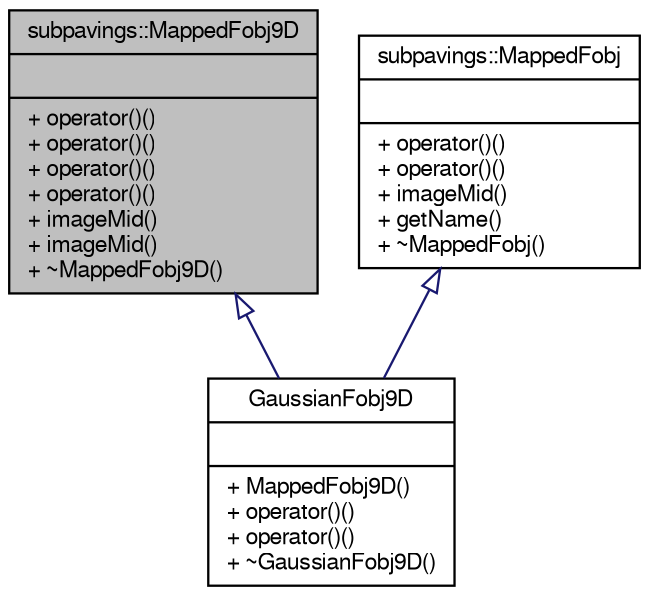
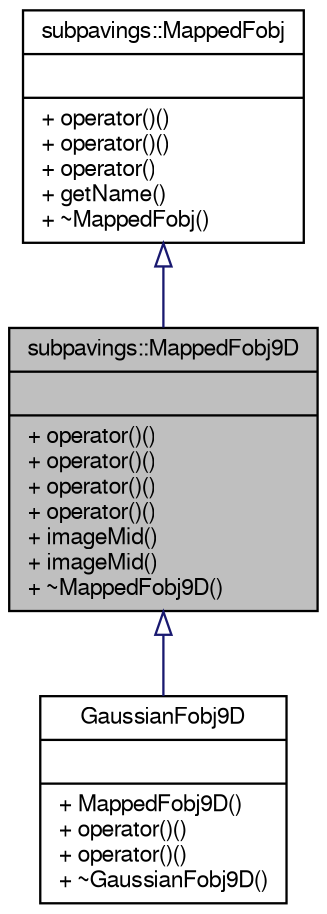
node "subpavings::MappedFobj": text "+ imageMid()" -> "+ operator()"
edge "GaussianFobj9D" -> "subpavings::MappedFobj": now "subpavings::MappedFobj9D" -> "subpavings::MappedFobj"
